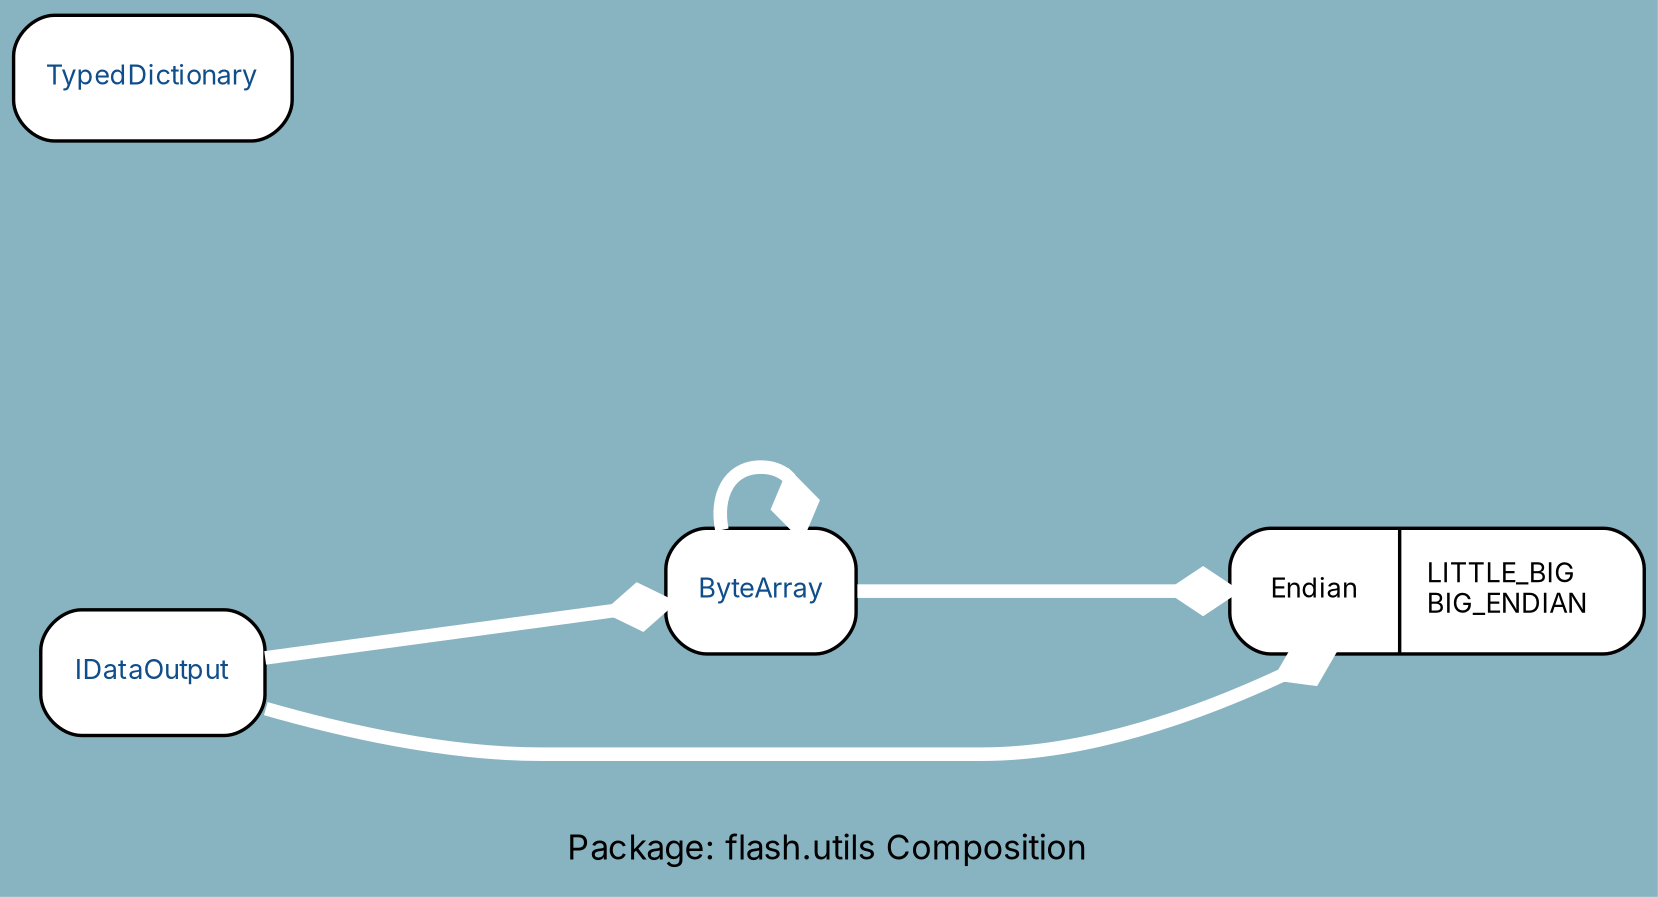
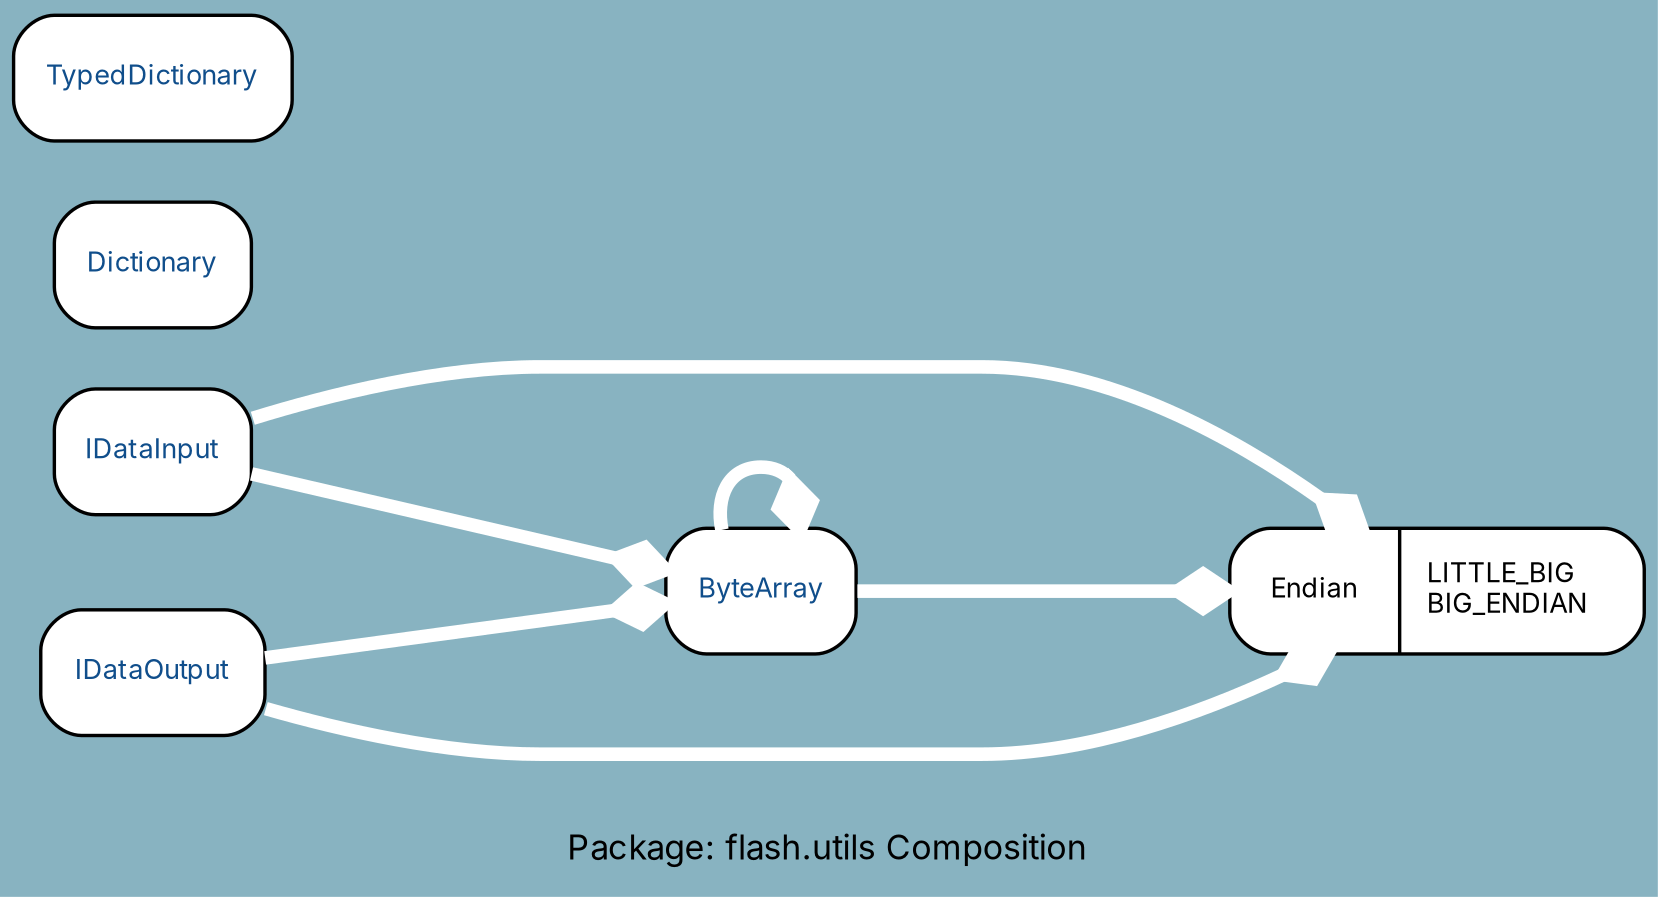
node "Dictionary": added
node "IDataInput": added
